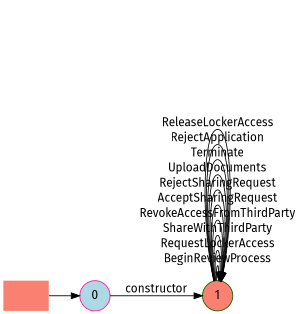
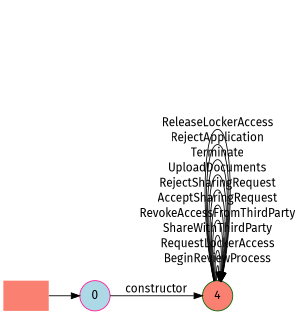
node "1": label "1" -> "4"
